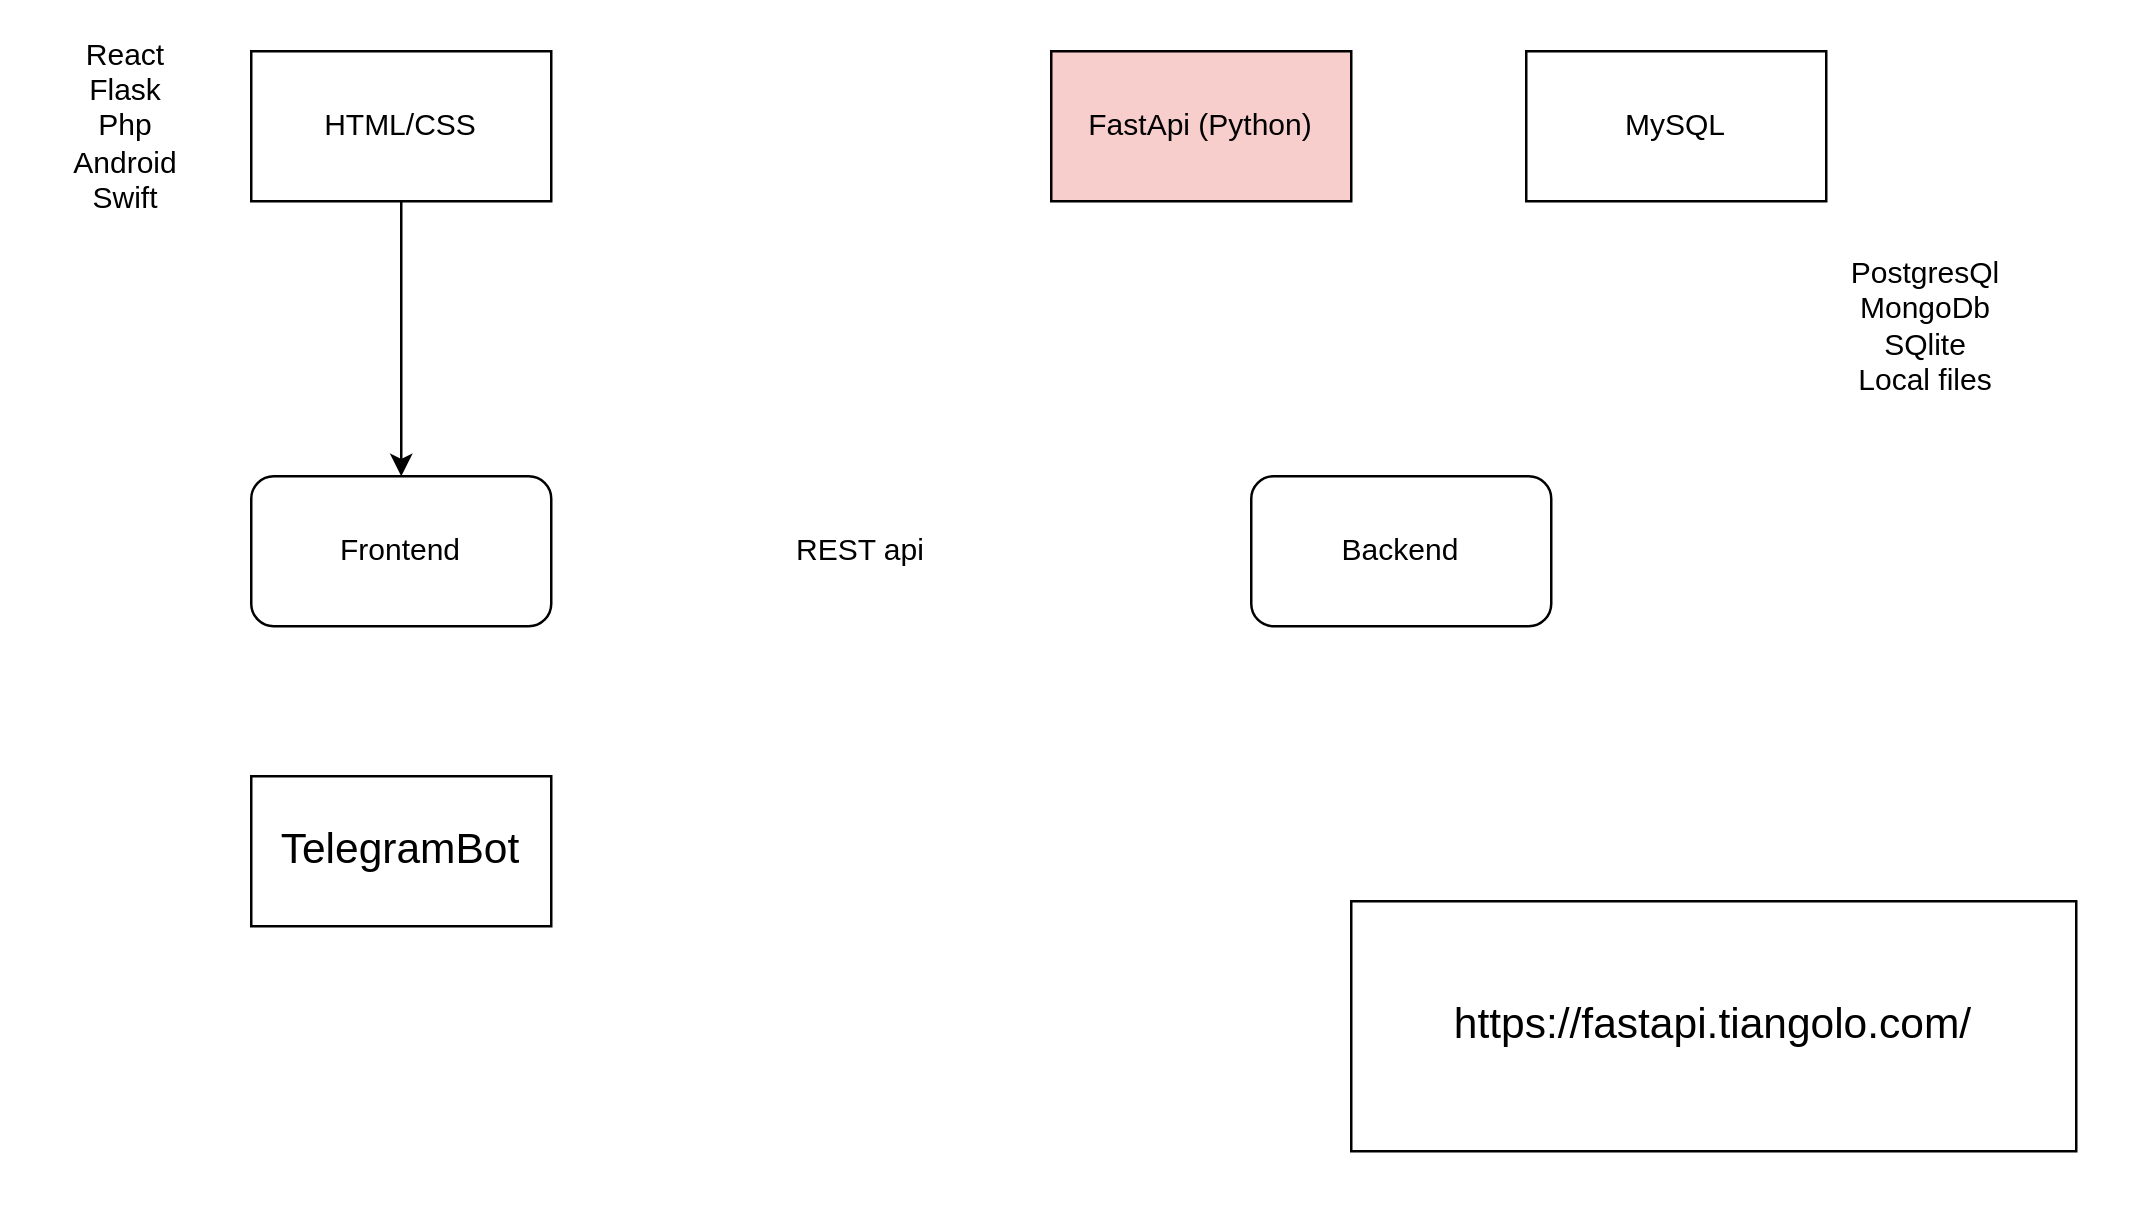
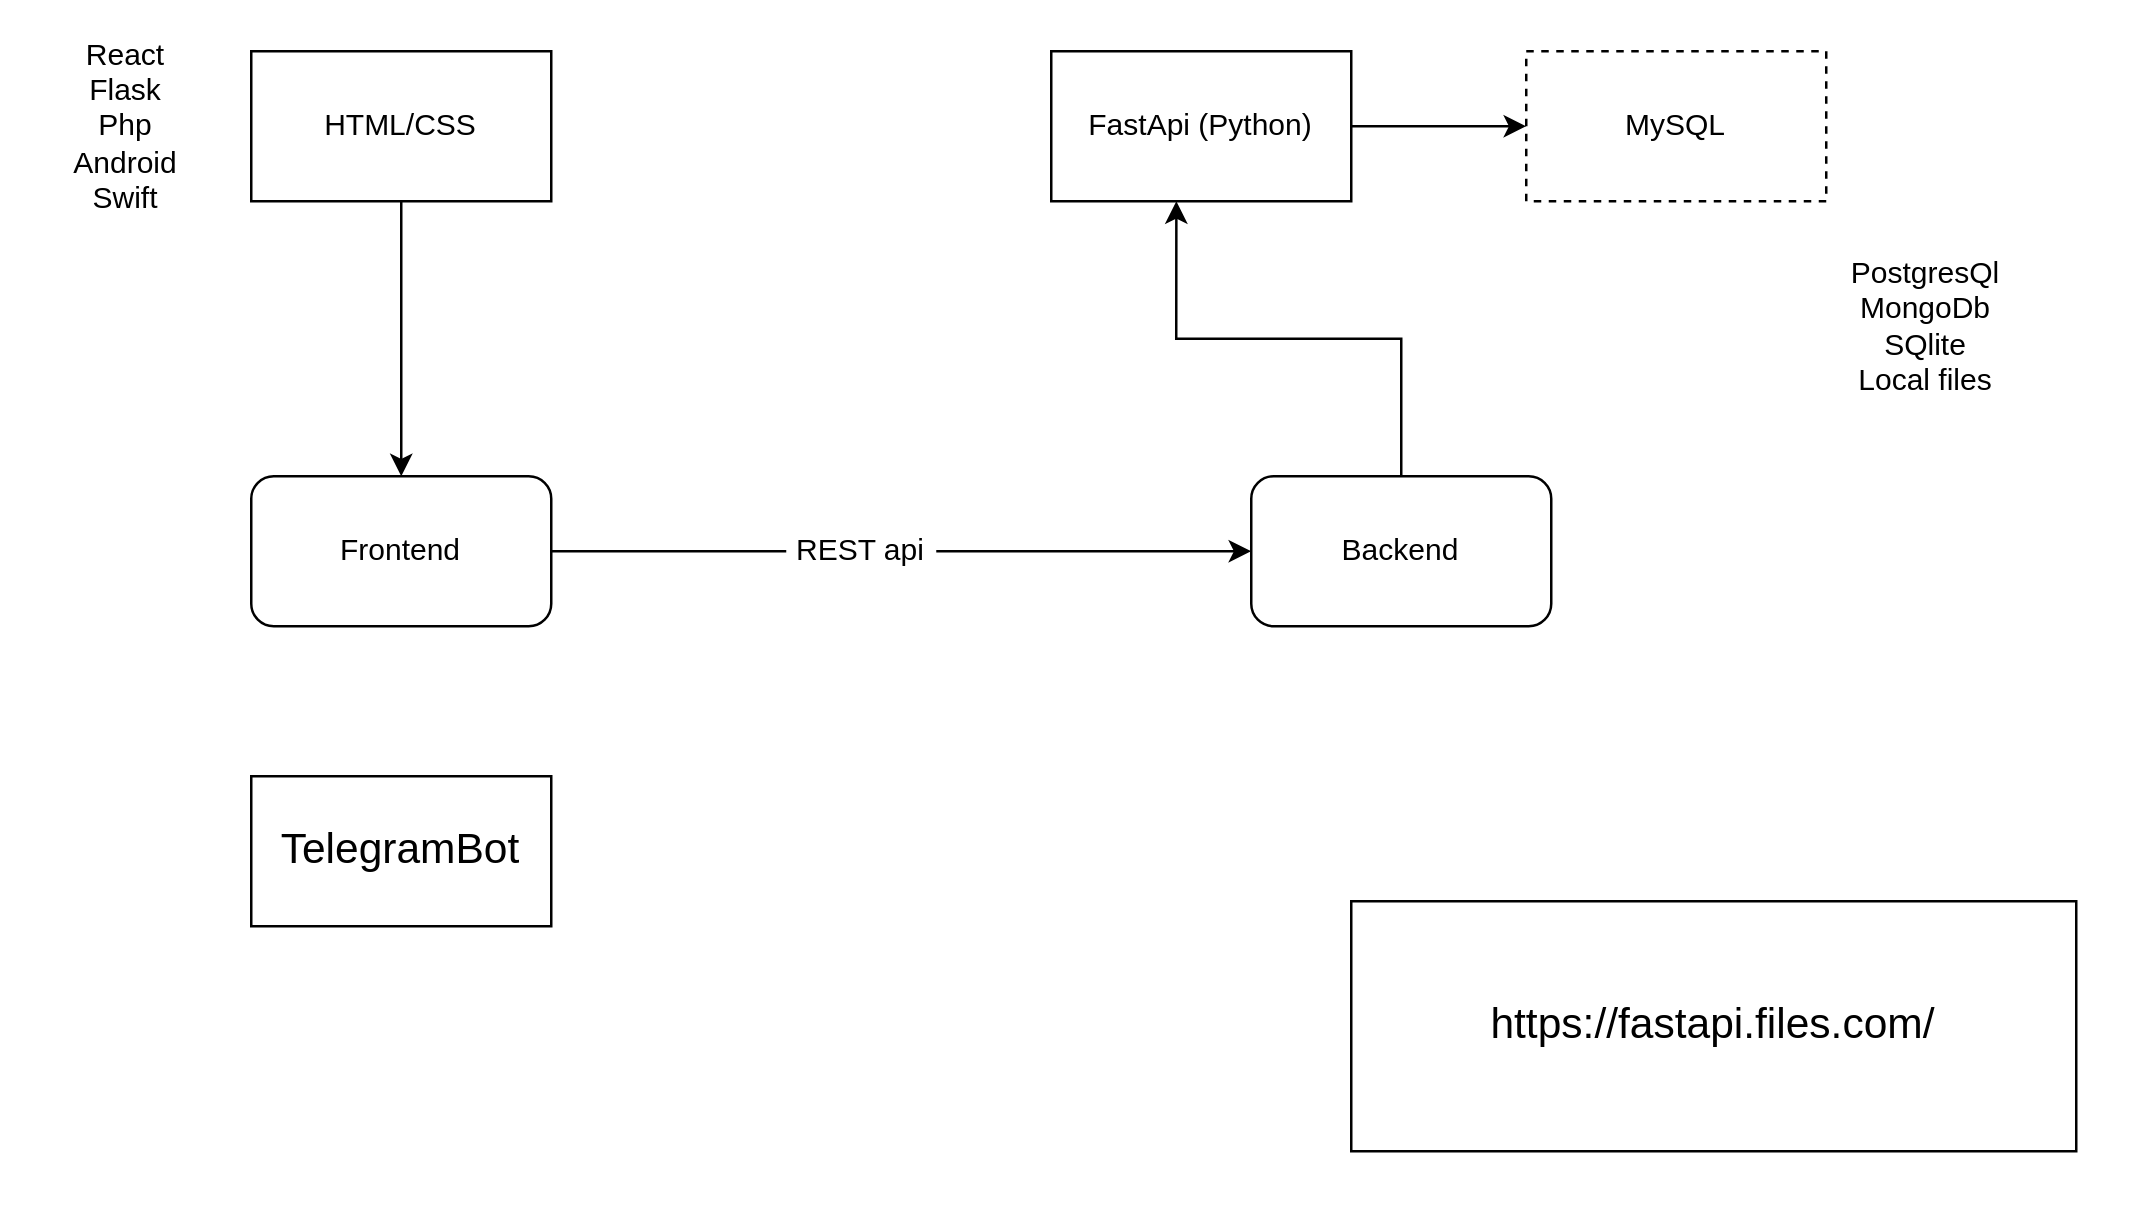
node "FastApi (Python)": fillcolor #f8cecc -> #ffffff
edge "FastApi (Python)" -> "MySQL": added
node "MySQL": style solid -> dashed
edge "Backend" -> "FastApi (Python)": added
edge "Frontend" -- "REST api": added
edge "REST api" -> "Backend": added
node "https://fastapi.tiangolo.com/": label "https://fastapi.tiangolo.com/" -> "https://fastapi.files.com/"
